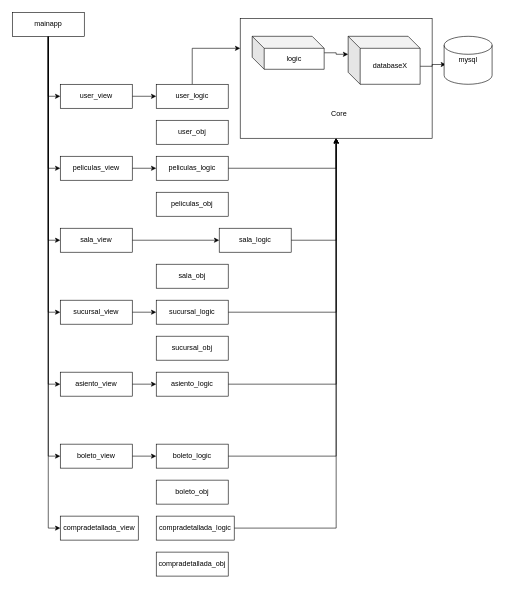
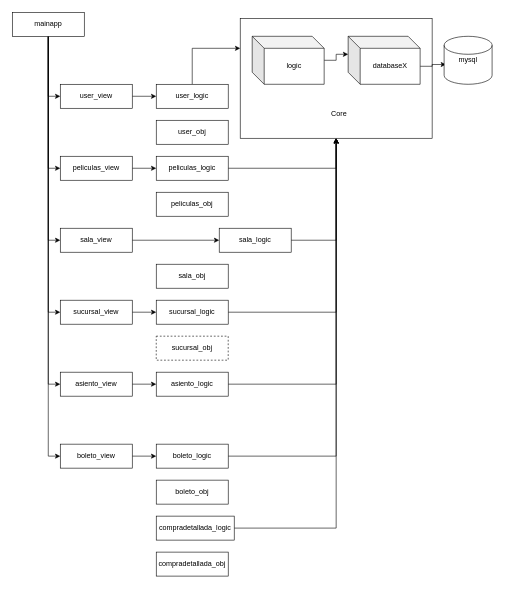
node "logic": size 72x33 -> 72x48
node "sucursal_obj": style solid -> dashed
edge "mainapp" -> "compradetallada_view": removed
node "compradetallada_view": removed
